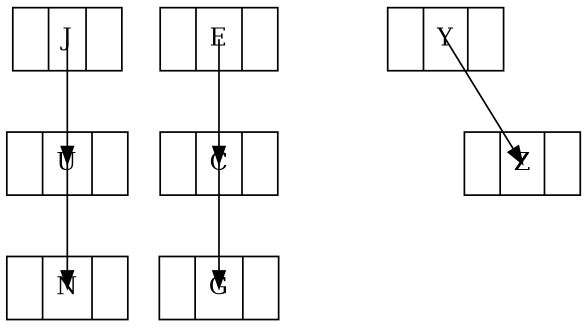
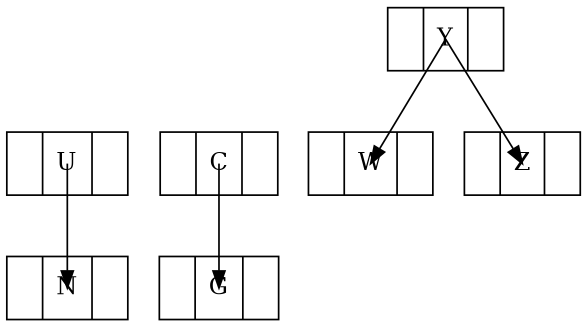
node "J": removed
node "E": removed
node "W": added
